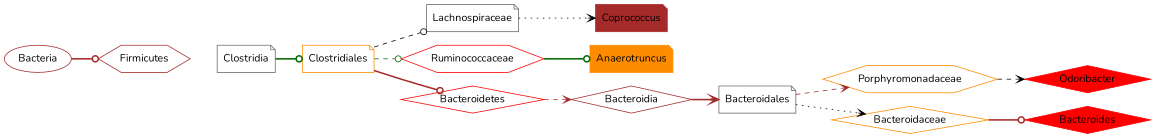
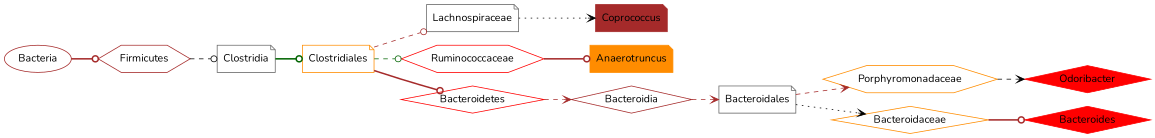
edge "Clostridiales" -> "Lachnospiraceae": color black -> brown
edge "Firmicutes" -> "Clostridia": added
edge "Ruminococcaceae" -> "Anaerotruncus": color darkgreen -> brown
edge "Bacteroidia" -> "Bacteroidales": style bold -> dashed
